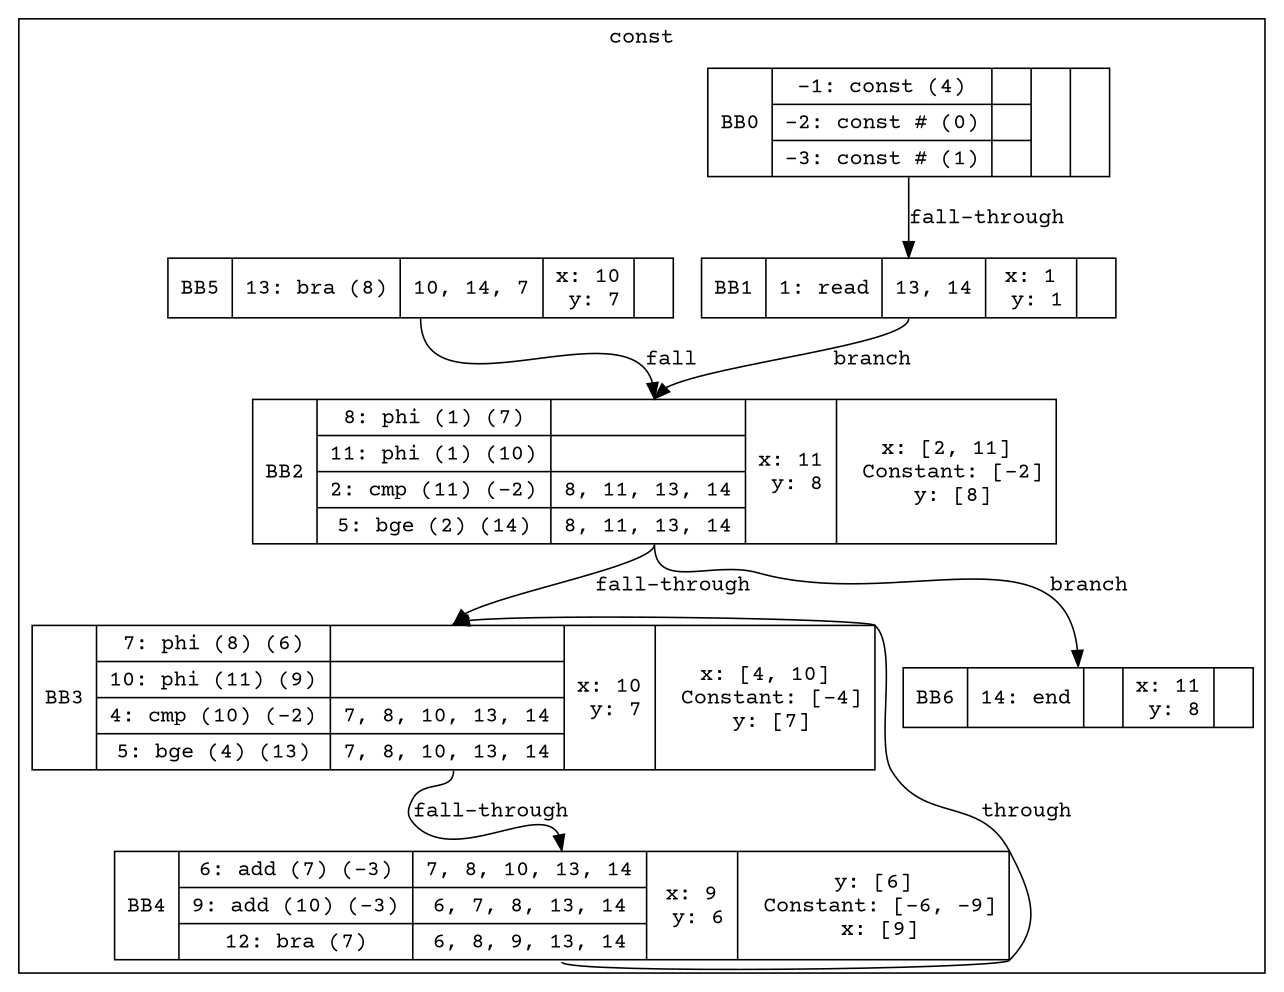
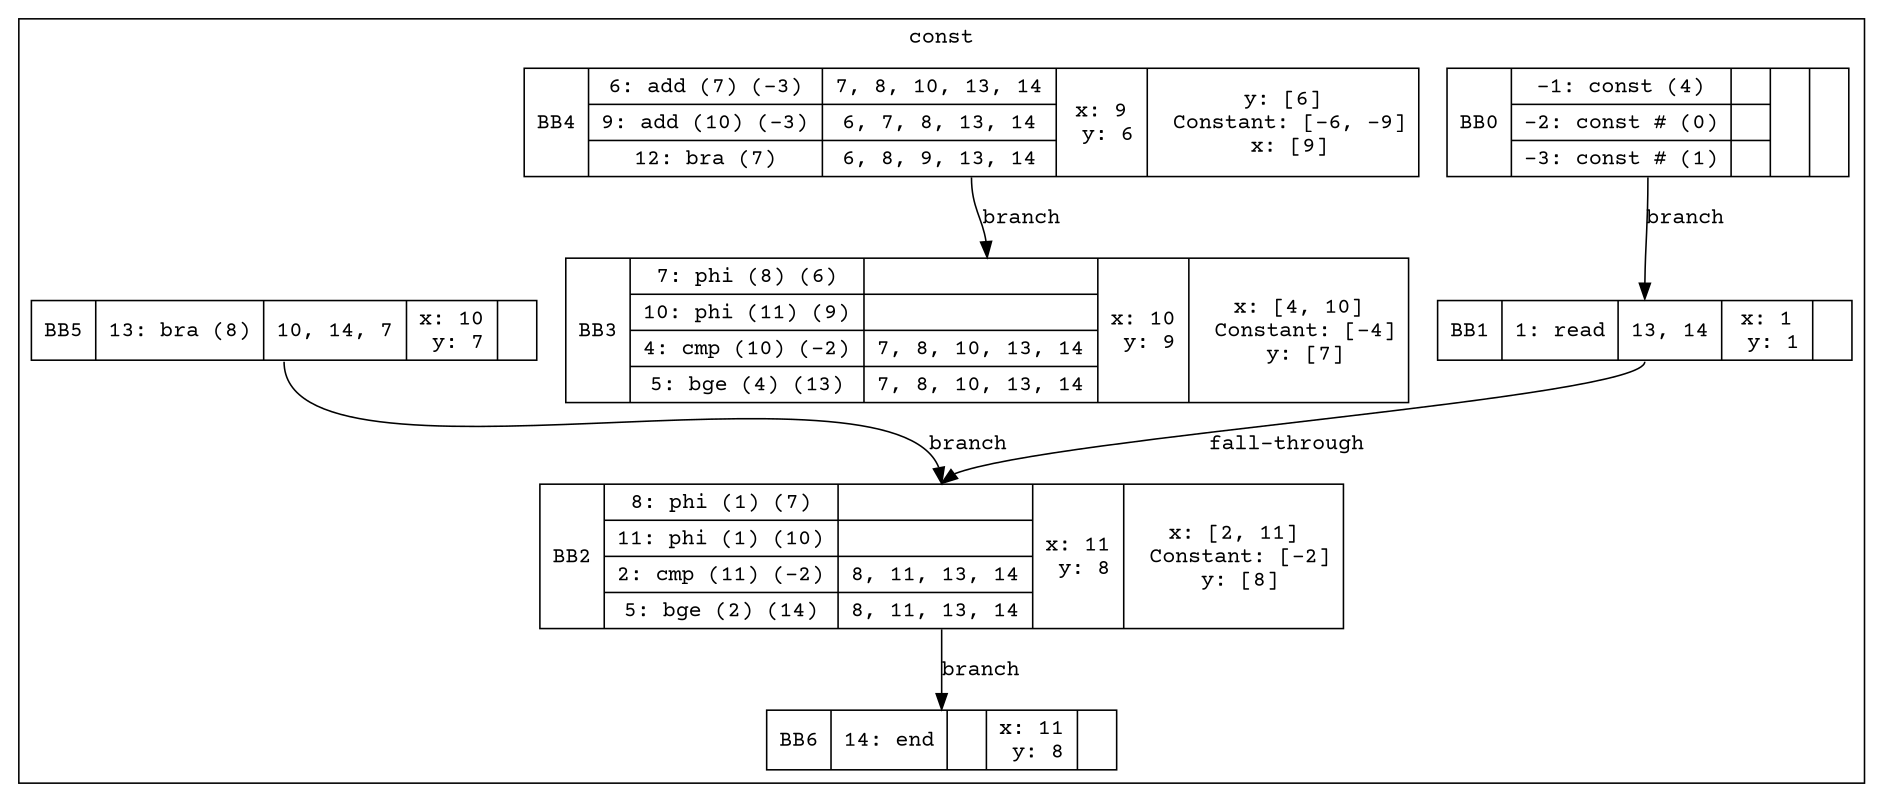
edge "BB0" -> "BB1": label "fall-through" -> "branch"
edge "BB5" -> "BB2": label "fall" -> "branch"
edge "BB1" -> "BB2": label "branch" -> "fall-through"
edge "BB2" -> "BB3": removed, label "fall-through"
node "BB3": text "y: 7" -> "y: 9"
edge "BB4" -> "BB3": label "through" -> "branch"
edge "BB3" -> "BB4": removed, label "fall-through"
